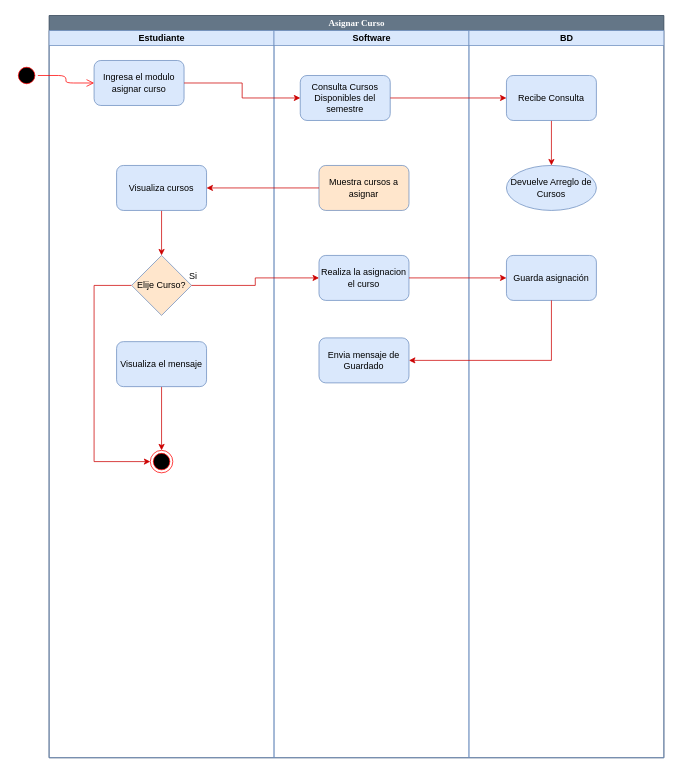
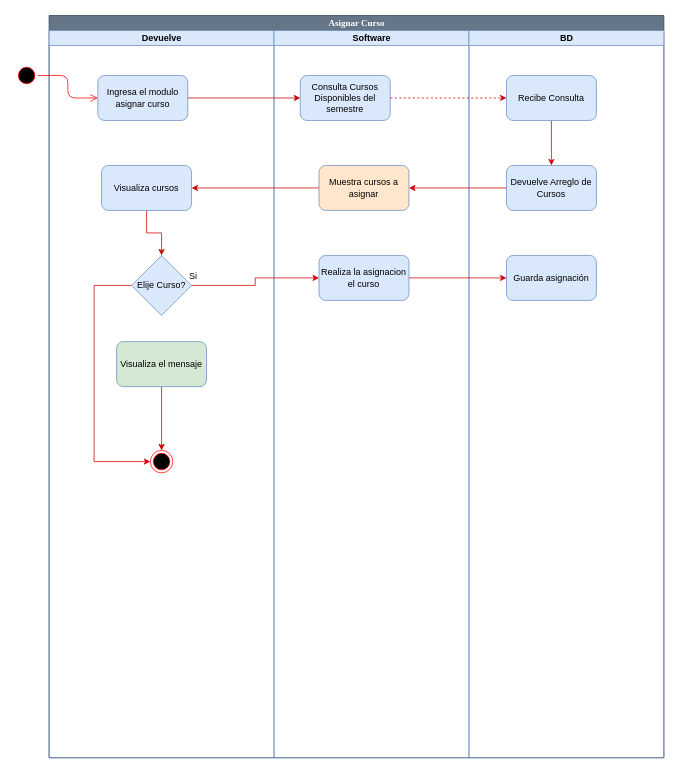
node "Estudiante": label "Estudiante" -> "Devuelve"
node "Ingresa el modulo asignar curso": moved (139, 83) -> (143, 98)
edge "Consulta Cursos Disponibles del semestre" -> "Recibe Consulta": style solid -> dashed
node "Visualiza cursos": moved (162, 188) -> (147, 188)
edge "Devuelve Arreglo de Cursos" -> "Muestra cursos a asignar": added
node "Devuelve Arreglo de Cursos": shape ellipse -> rounded rectangle
node "Elije Curso?": fillcolor #ffe6cc -> #dae8fc
node "Envia mensaje de Guardado": removed
edge "Guarda asignación" -> "Envia mensaje de Guardado": removed
node "Visualiza el mensaje": fillcolor #dae8fc -> #d5e8d4
